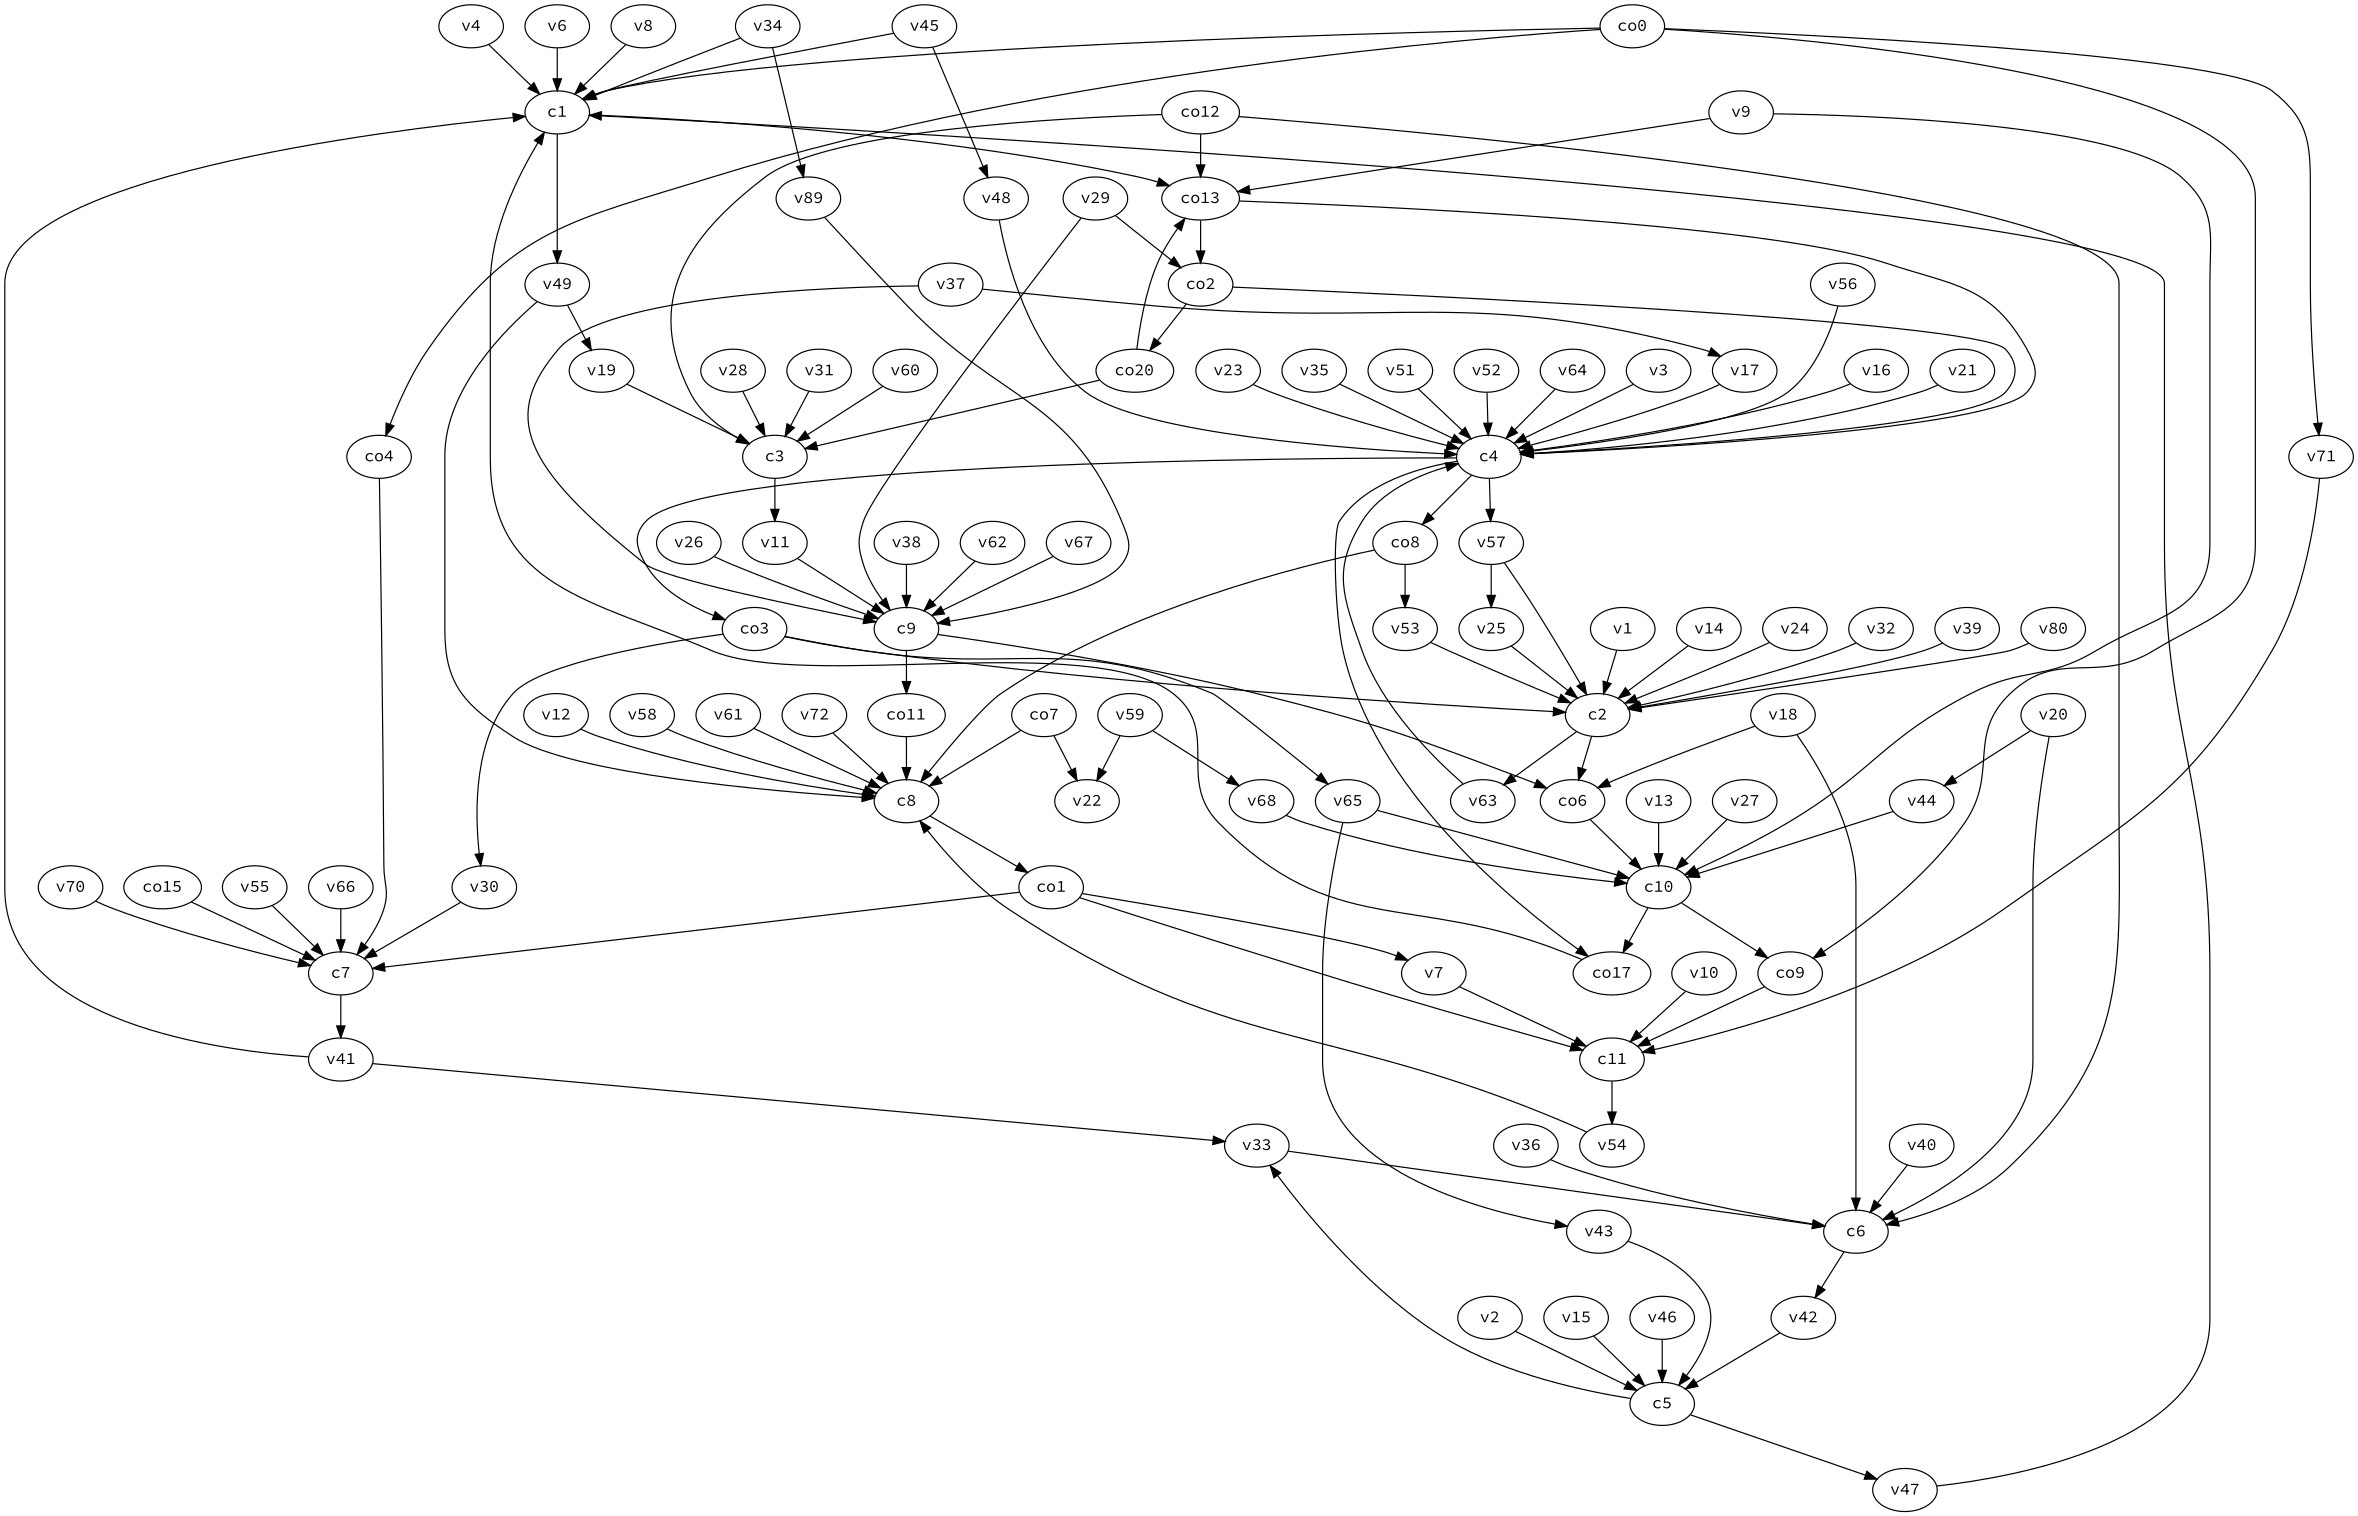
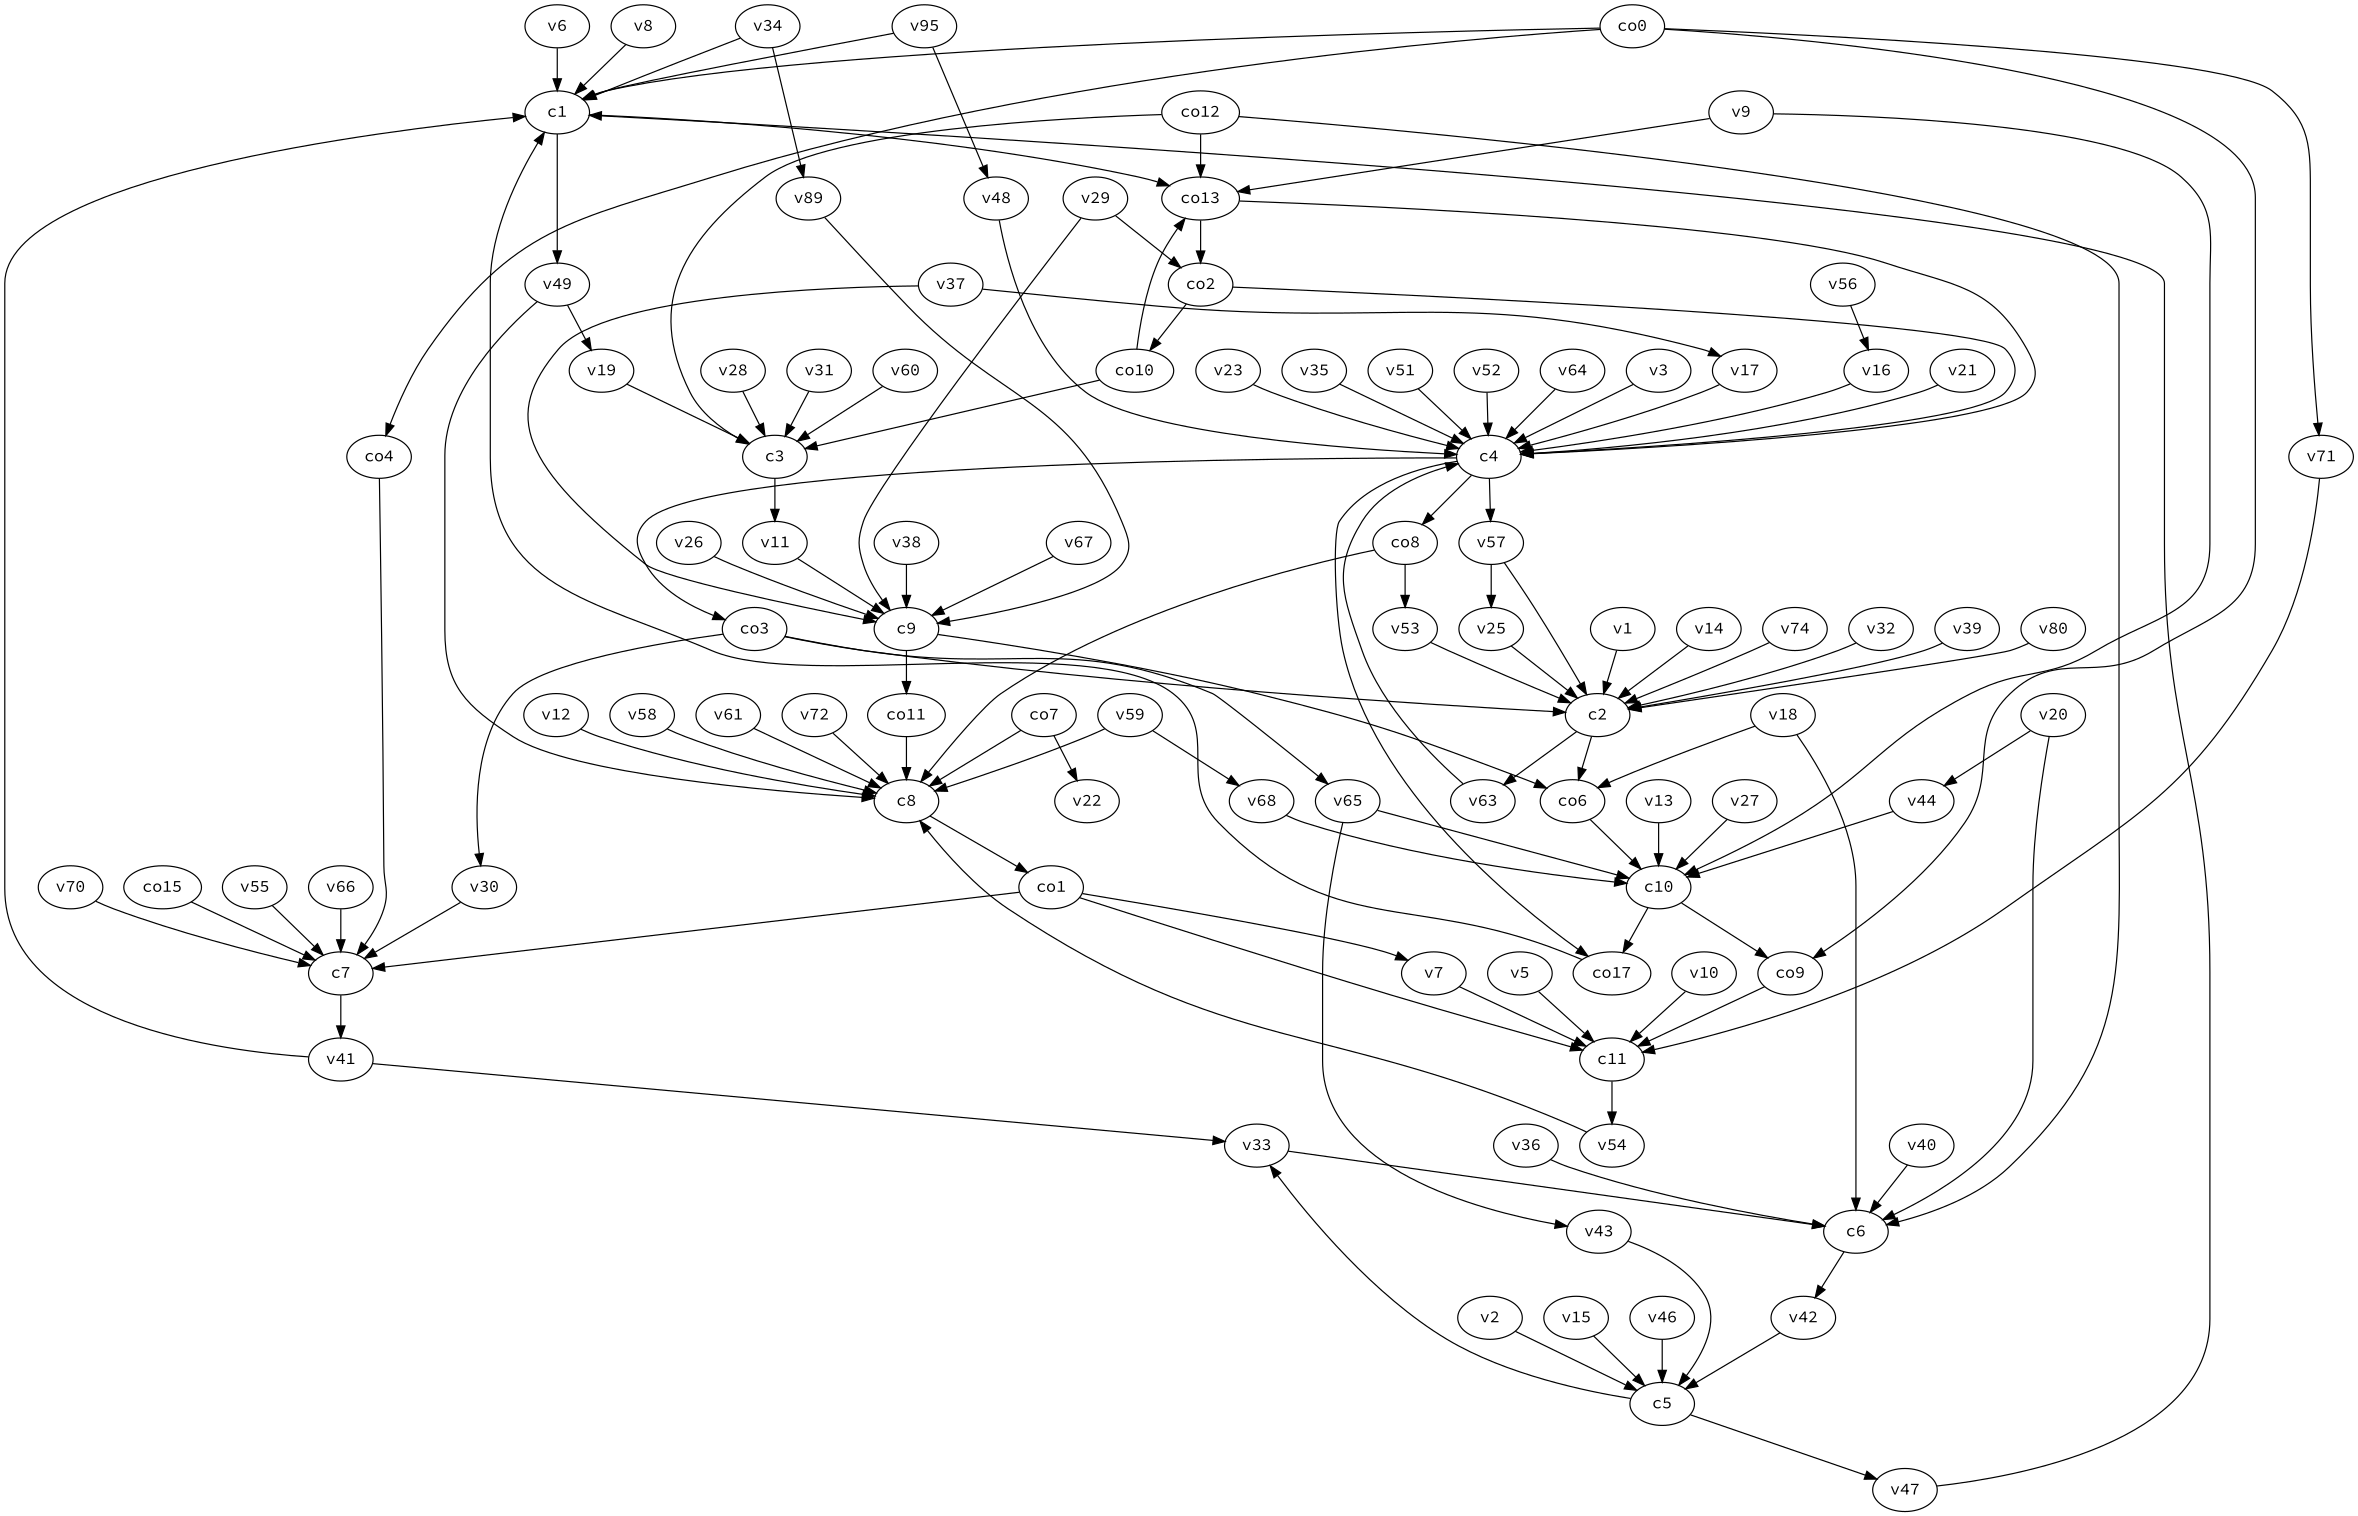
node "v4": removed
node "v45": label "v45" -> "v95"
node "co20": label "co20" -> "co10"
edge "v56" -> "c4": now "v56" -> "v16"
node "v62": removed
node "v24": label "v24" -> "v74"
edge "v59" -> "v22": now "v59" -> "c8"
node "v5": added
